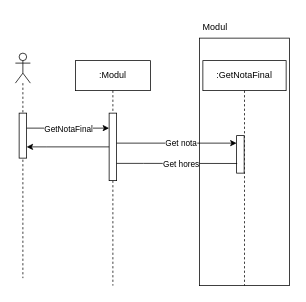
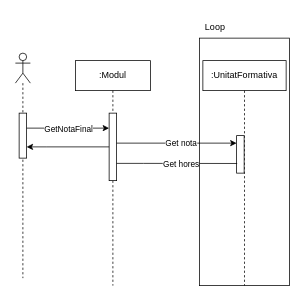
node "Modul": label "Modul" -> "Loop"
node ":GetNotaFinal": label ":GetNotaFinal" -> ":UnitatFormativa"
